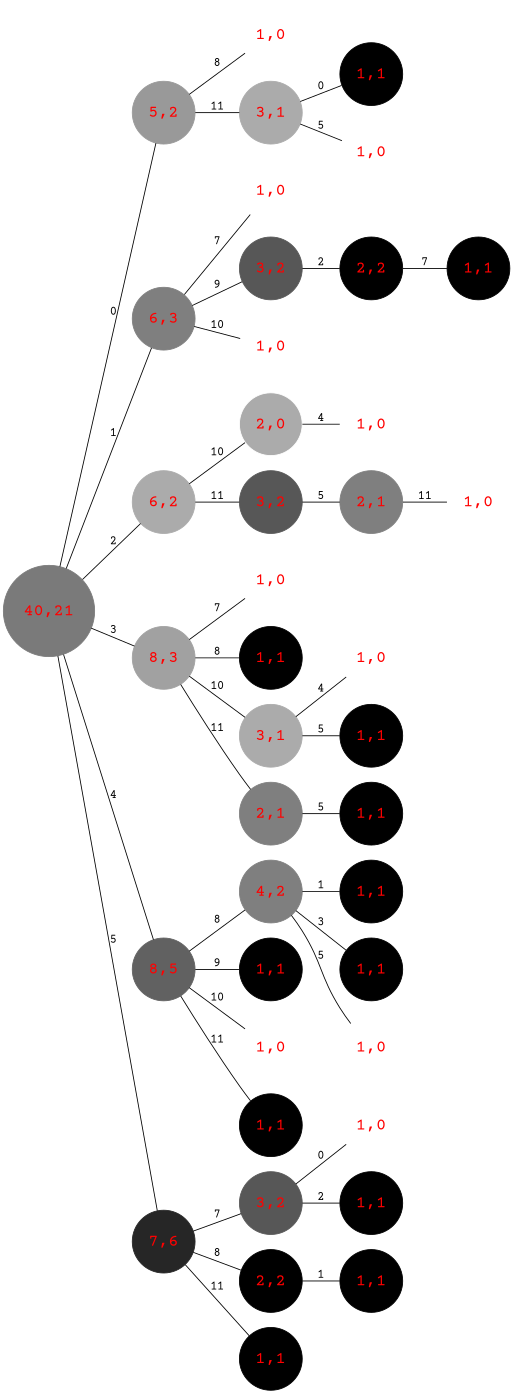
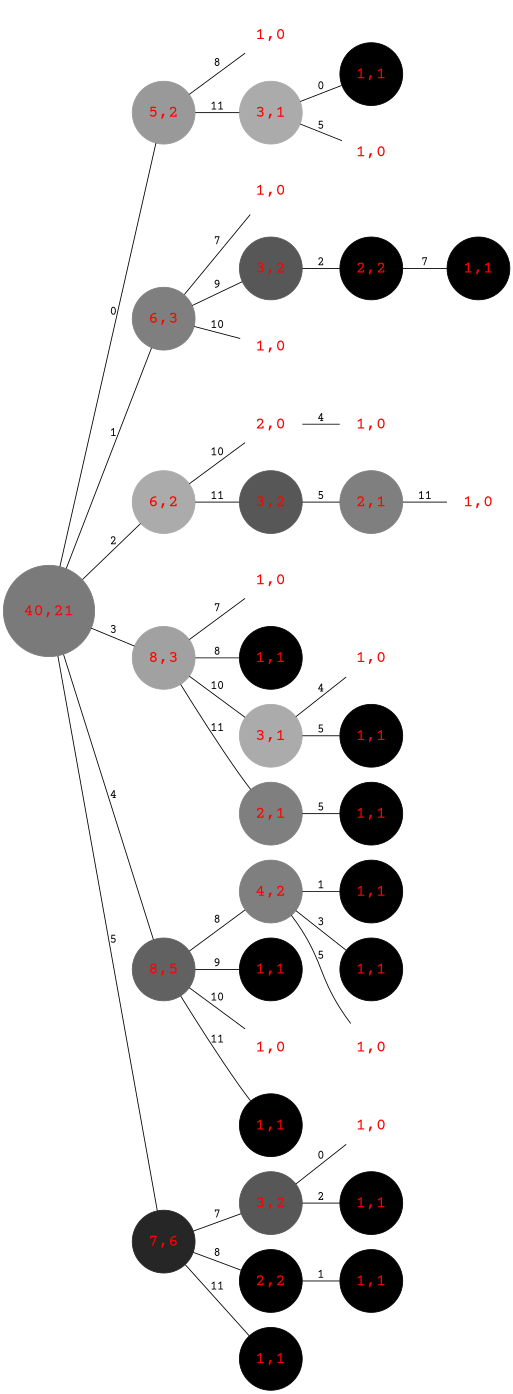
node "2,0": fillcolor grey67 -> grey100
